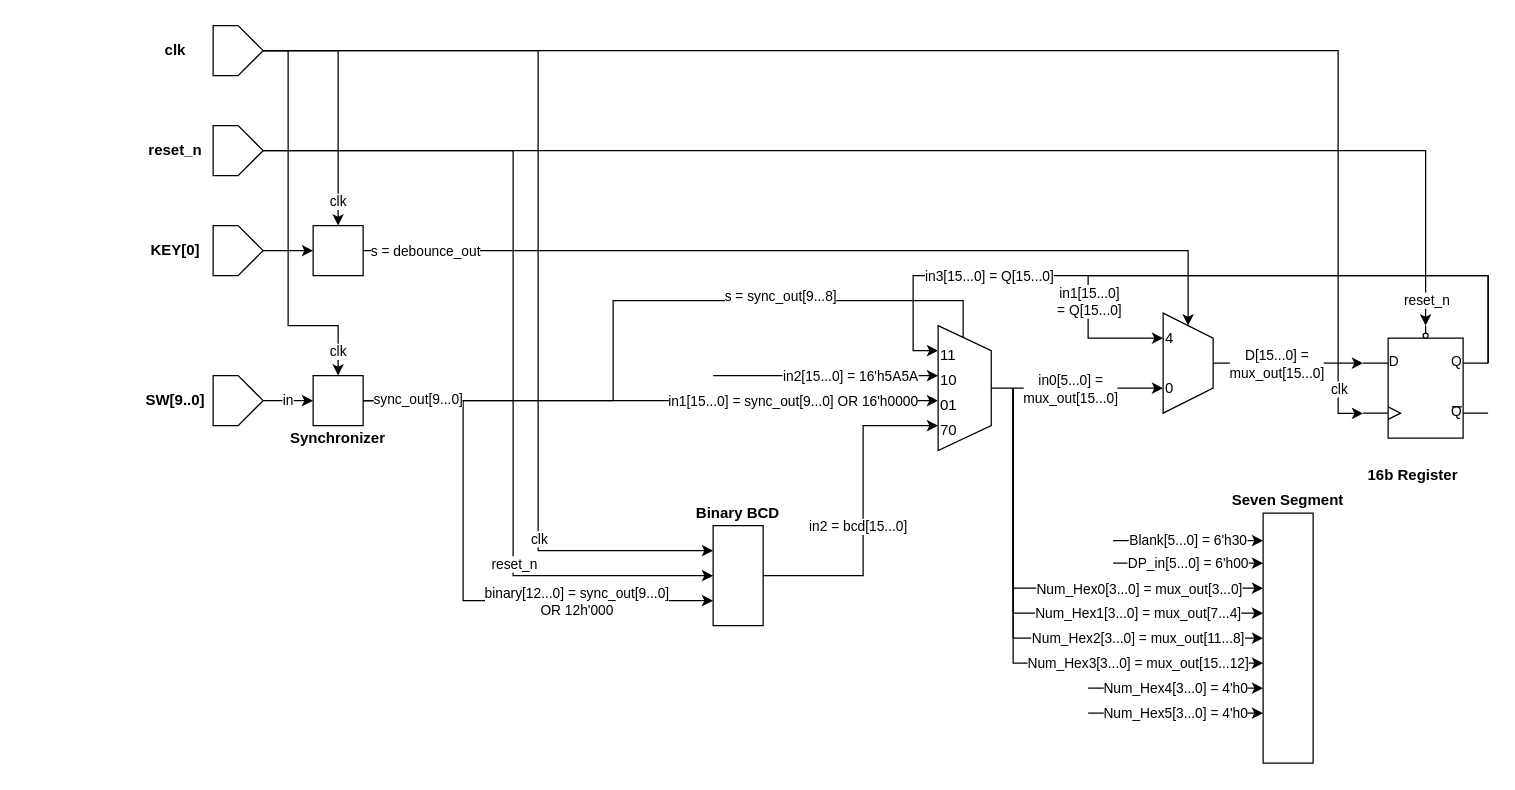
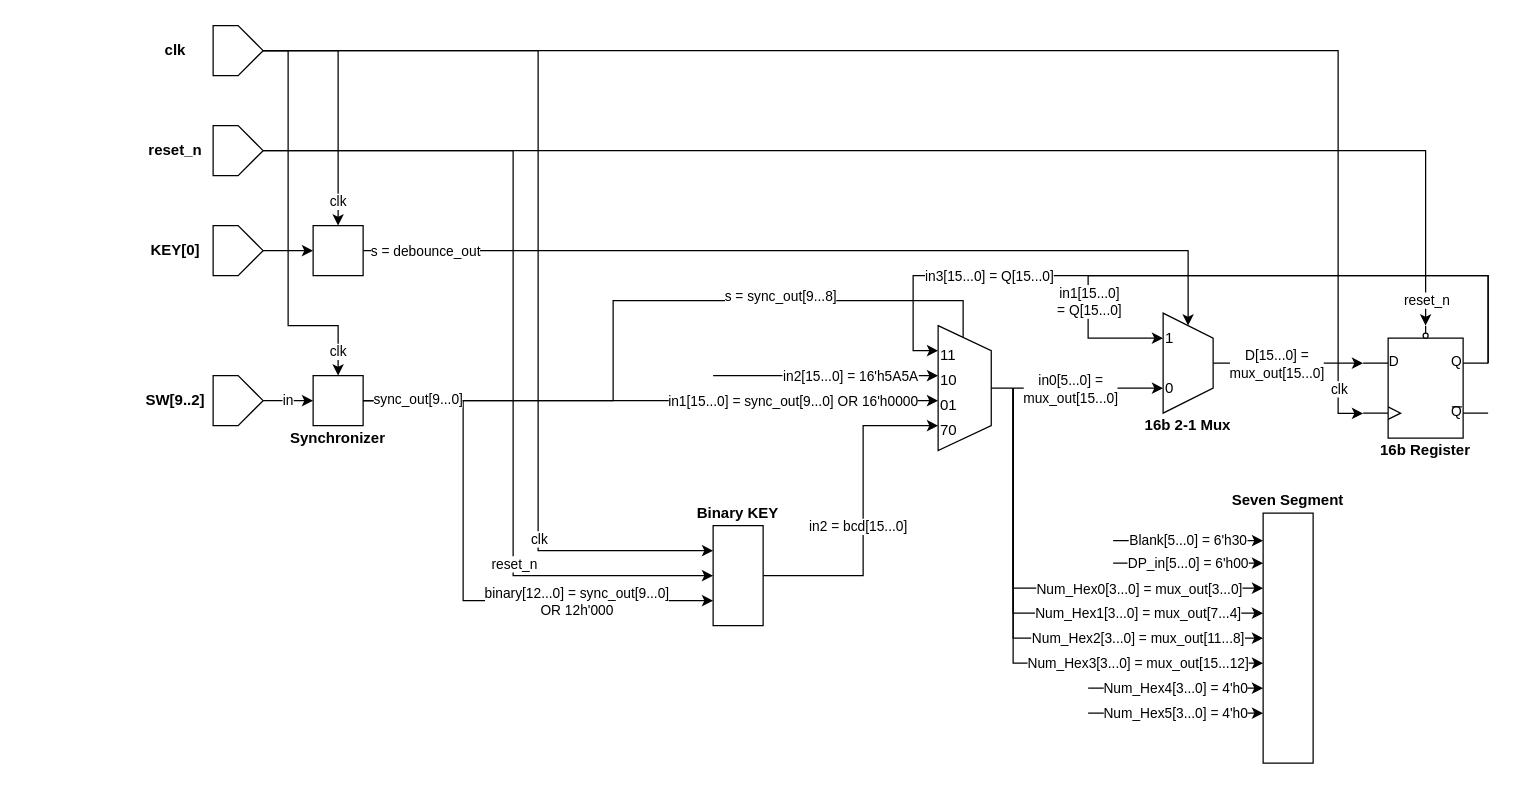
node "4": label "4" -> "1"
node "SW[9..0]": label "SW[9..0]" -> "SW[9..2]"
node "16b 2-1 Mux": added
node "16b Register": moved (1413, 476) -> (1426, 451)
node "Binary BCD": label "Binary BCD" -> "Binary KEY"
